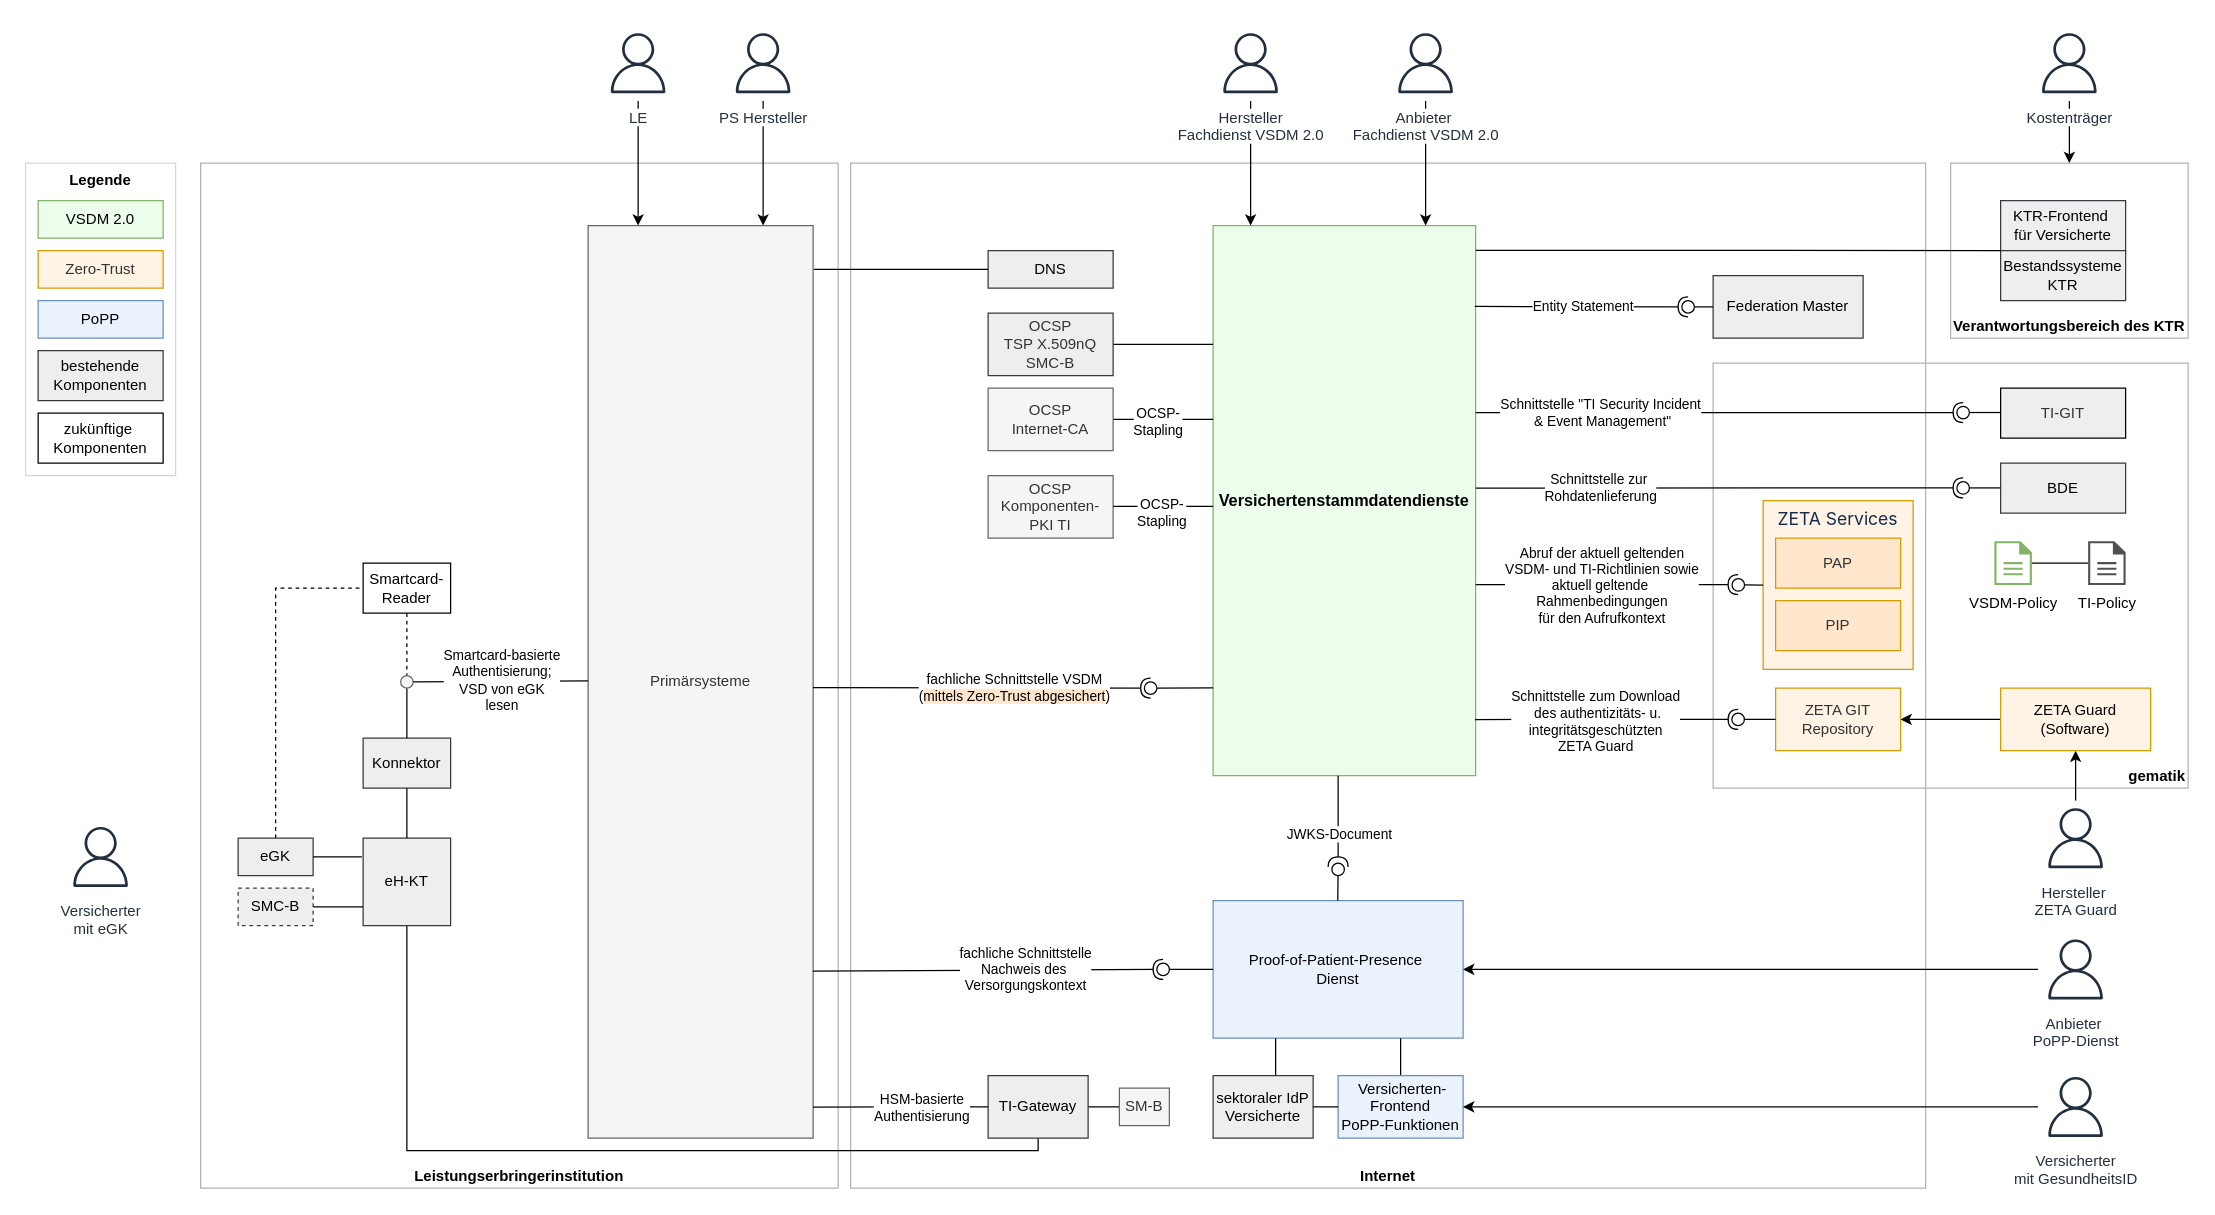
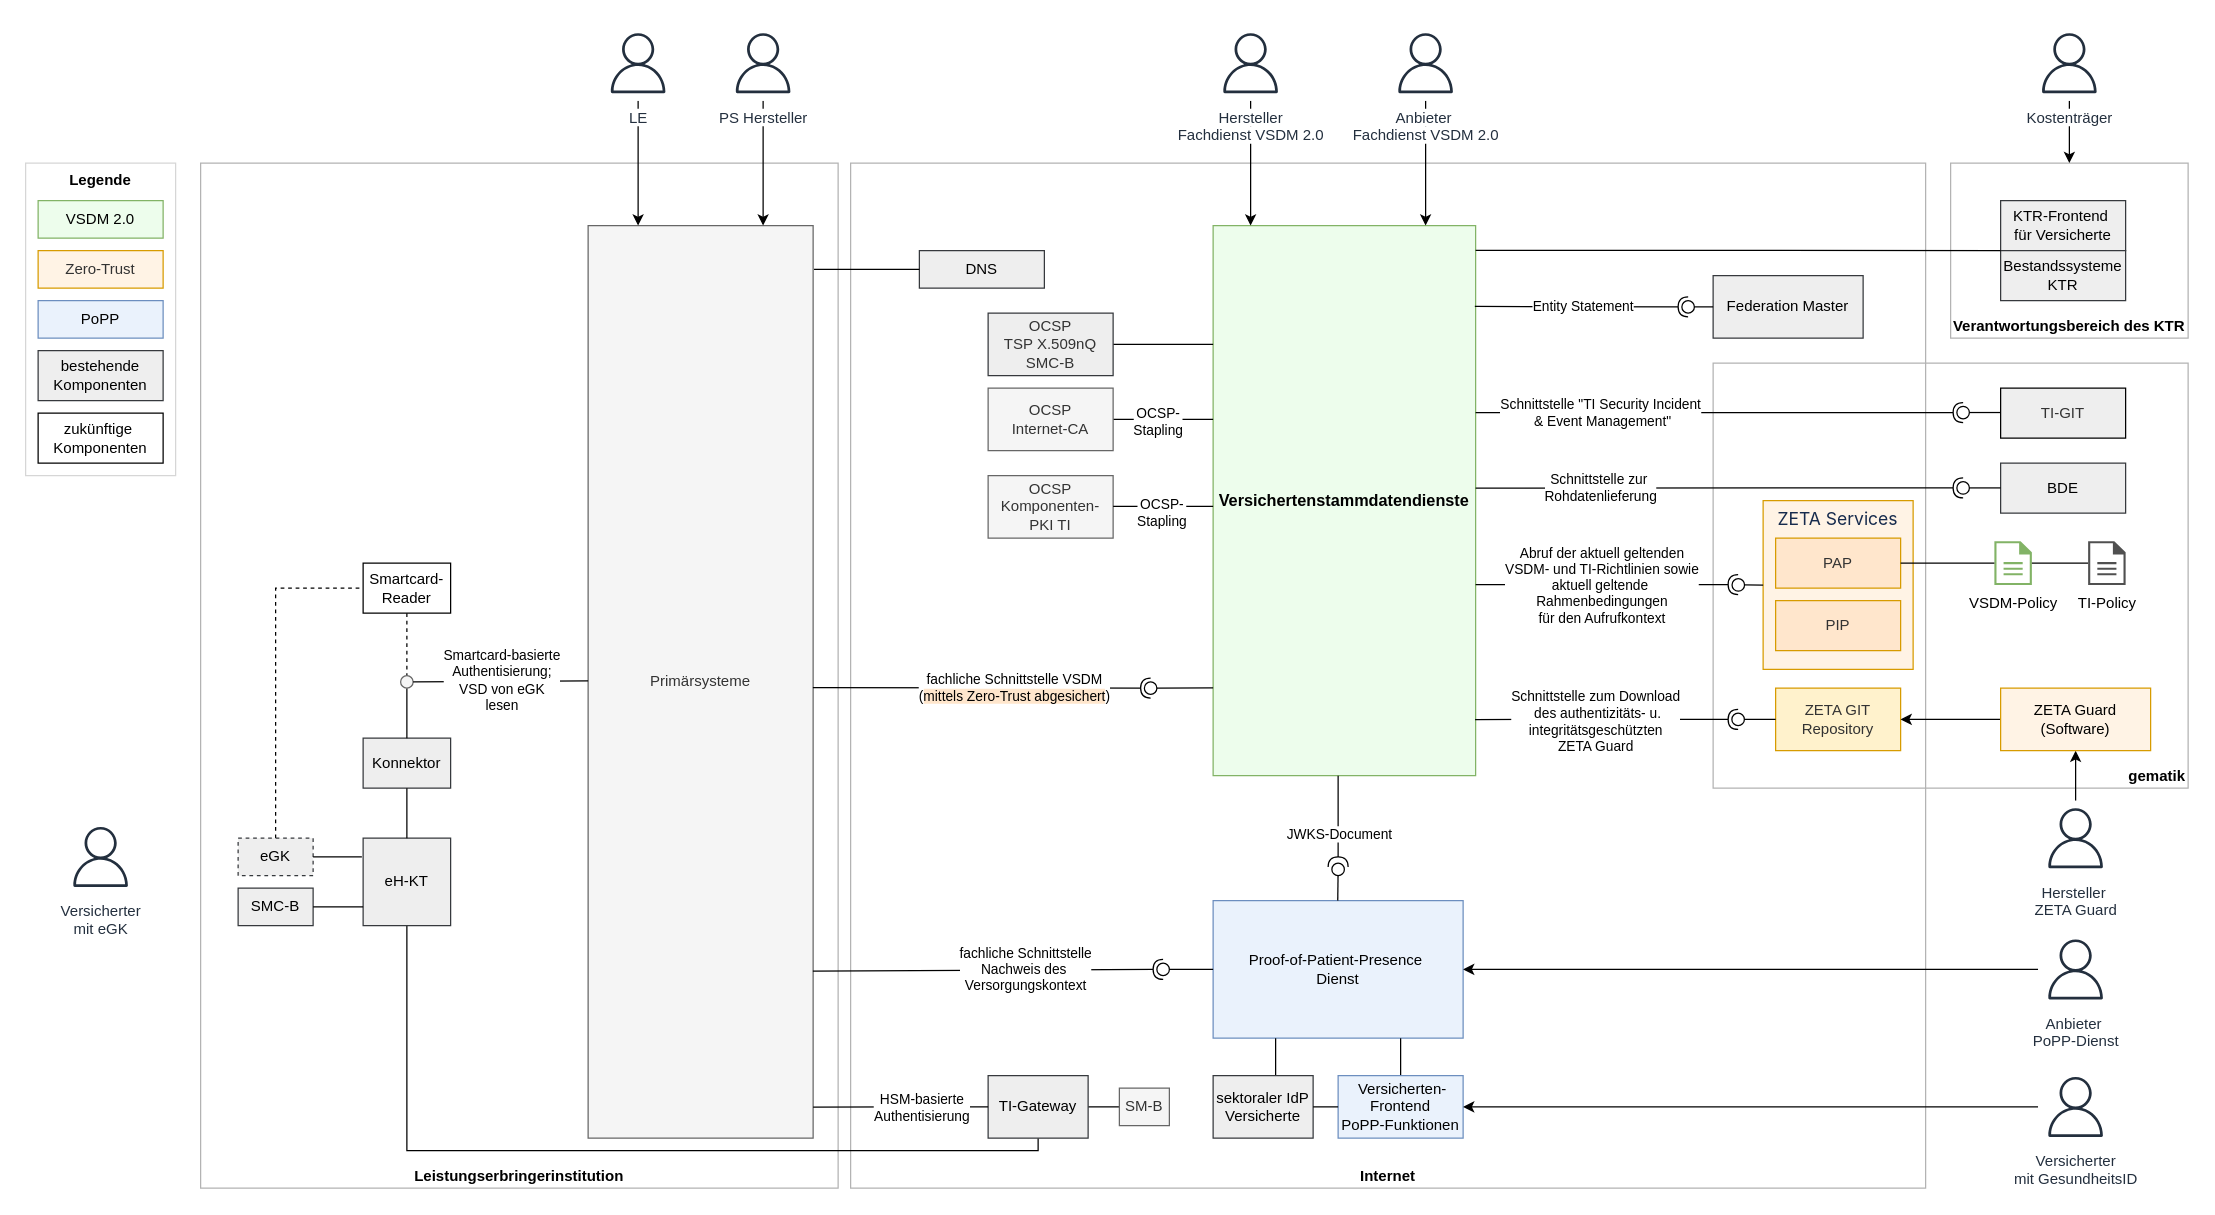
node "DNS": moved (1051, 269) -> (982, 269)
edge "PAP" -- "VSDM-Policy": added
node "ZETA GIT Repository": fillcolor #fff3e5 -> #fff2cc
node "eGK": style solid -> dashed
node "SMC-B": style dashed -> solid
